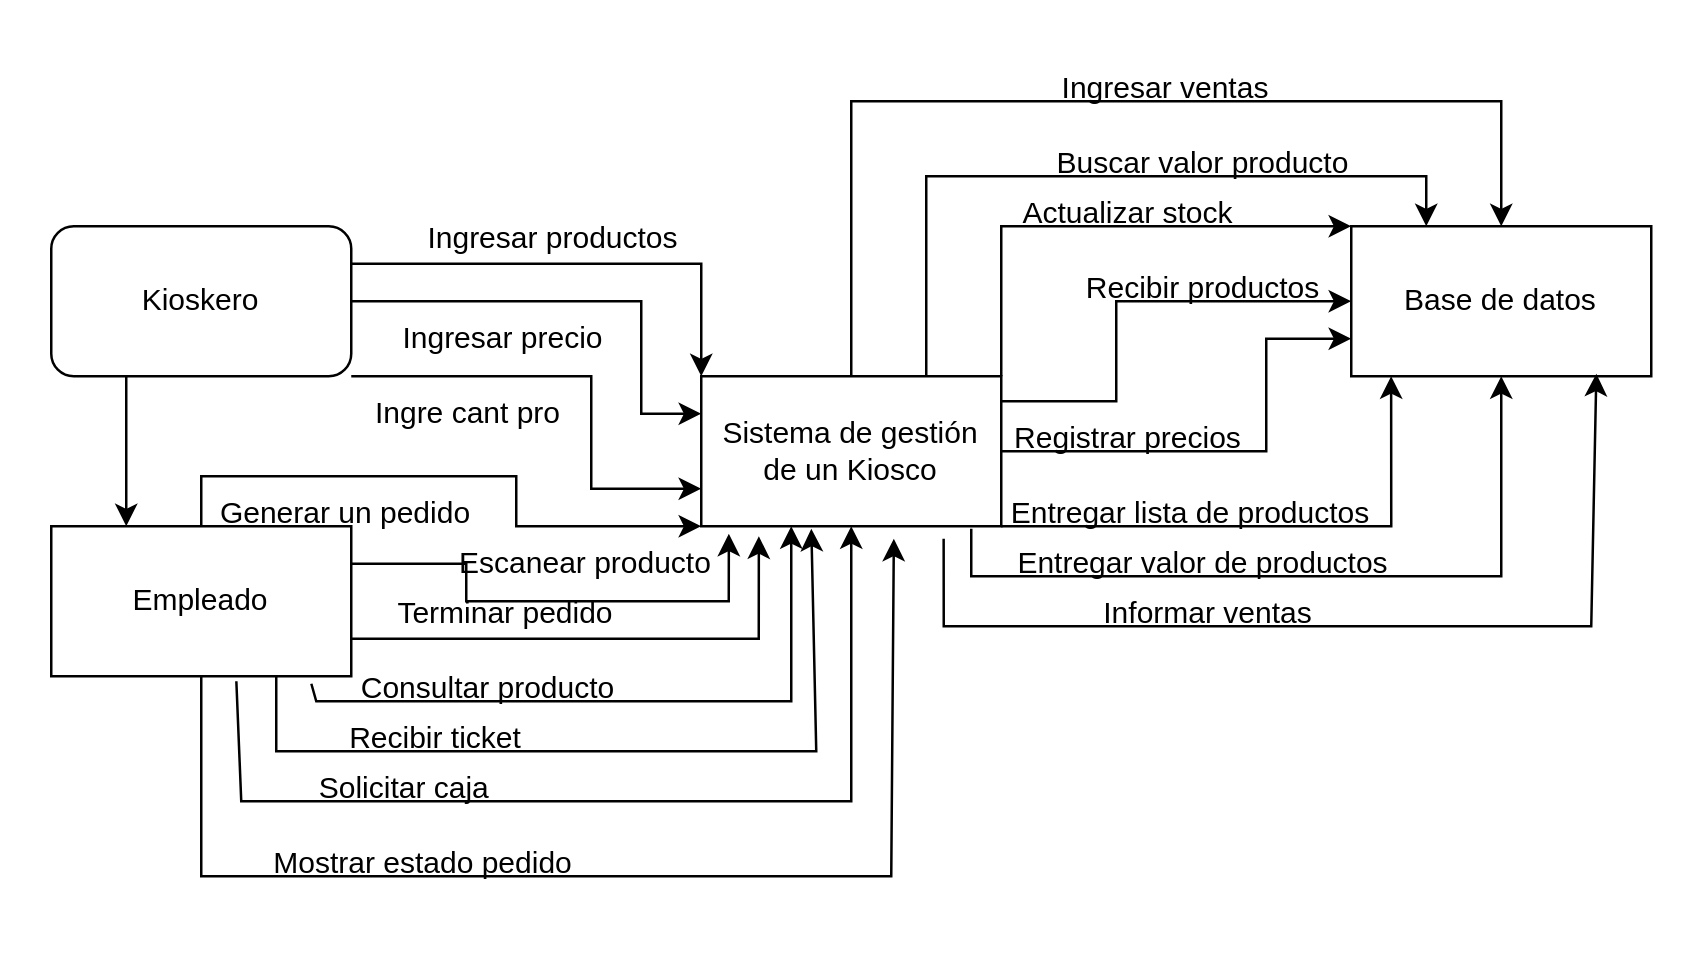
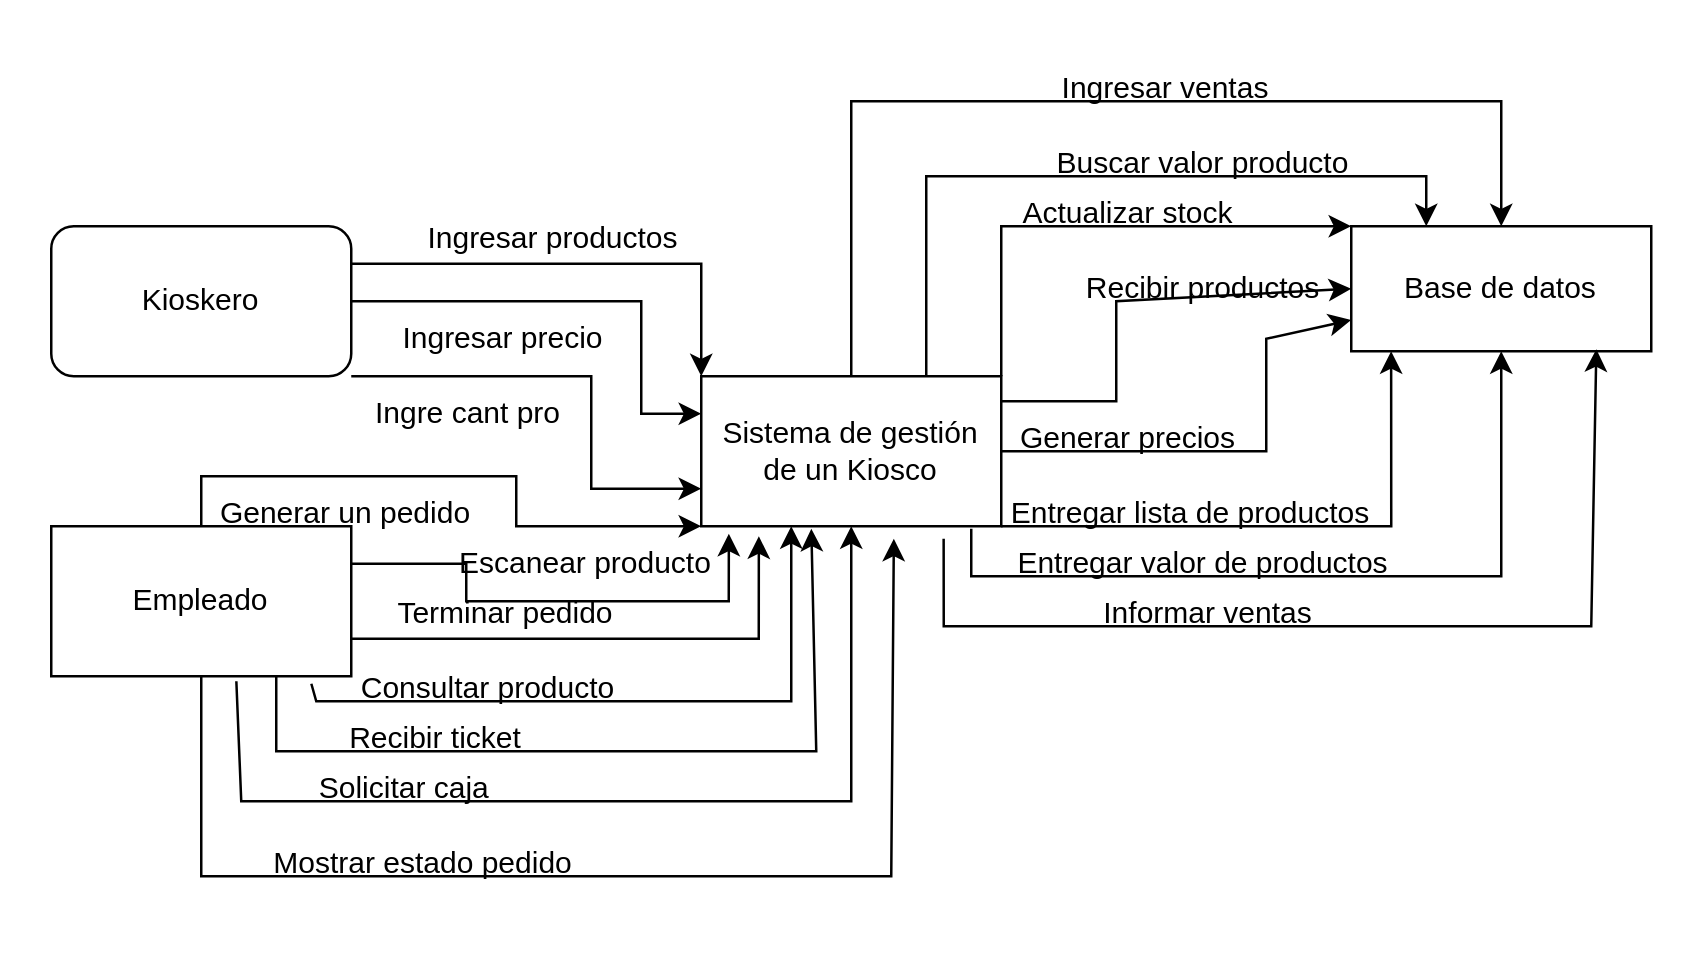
node "Base de datos": size 300x150 -> 300x125
node "Registrar precios": label "Registrar precios" -> "Generar precios"
edge "Kioskero" -> "Empleado": removed
